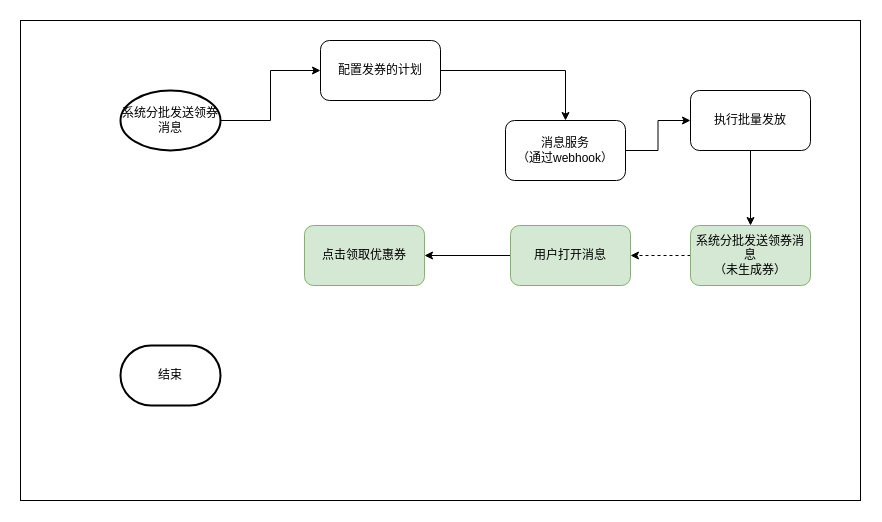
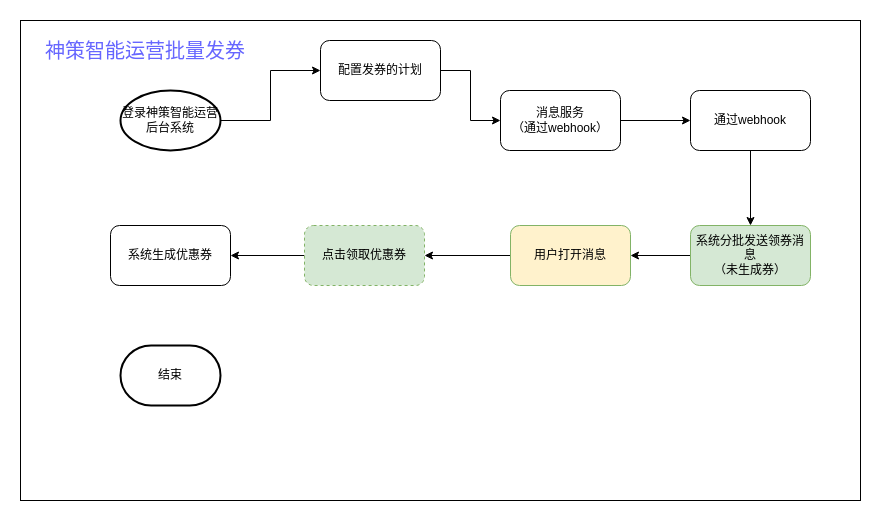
node "神策智能运营批量发券": added
node "系统分批发送领券消息": label "系统分批发送领券消息" -> "登录神策智能运营后台系统"
node "执行批量发放": label "执行批量发放" -> "通过webhook"
node "消息服务 （通过webhook）": moved (566, 151) -> (561, 121)
node "系统生成优惠券": added
edge "点击领取优惠券" -> "系统生成优惠券": added
node "点击领取优惠券": style solid -> dashed
node "用户打开消息": fillcolor #d5e8d4 -> #fff2cc
edge "系统分批发送领券消息 （未生成券）" -> "用户打开消息": style dashed -> solid
